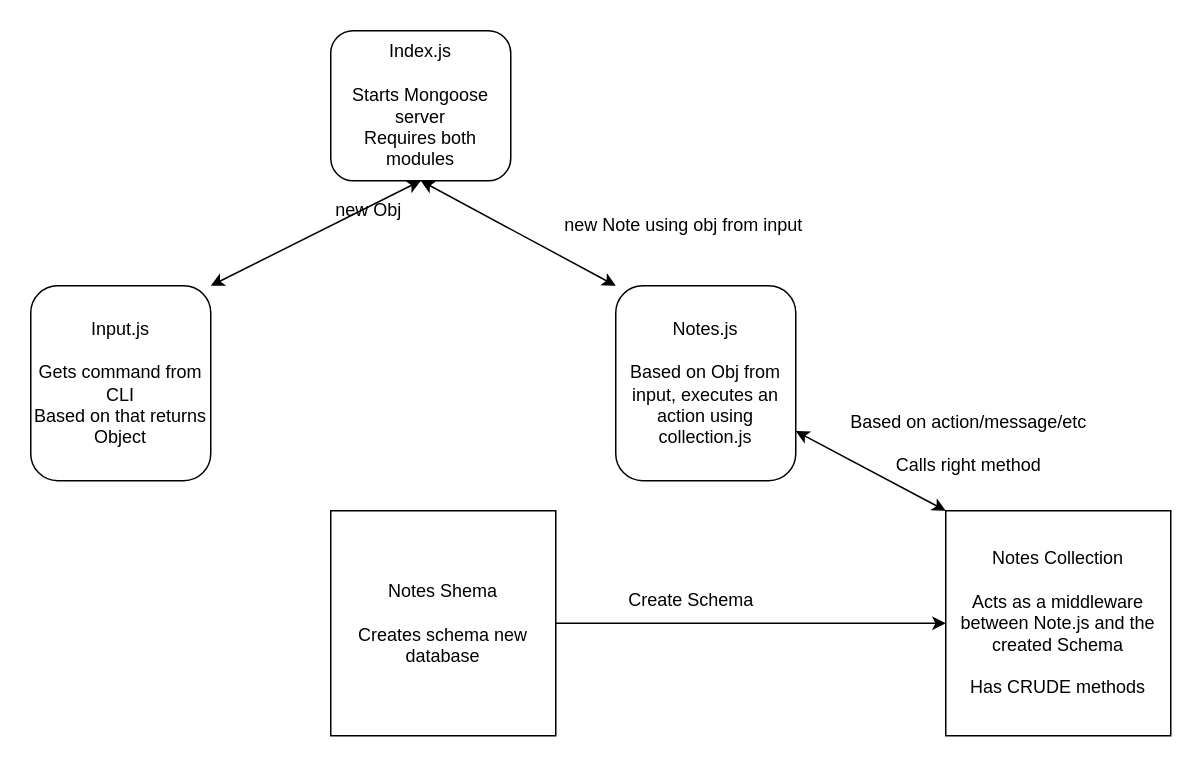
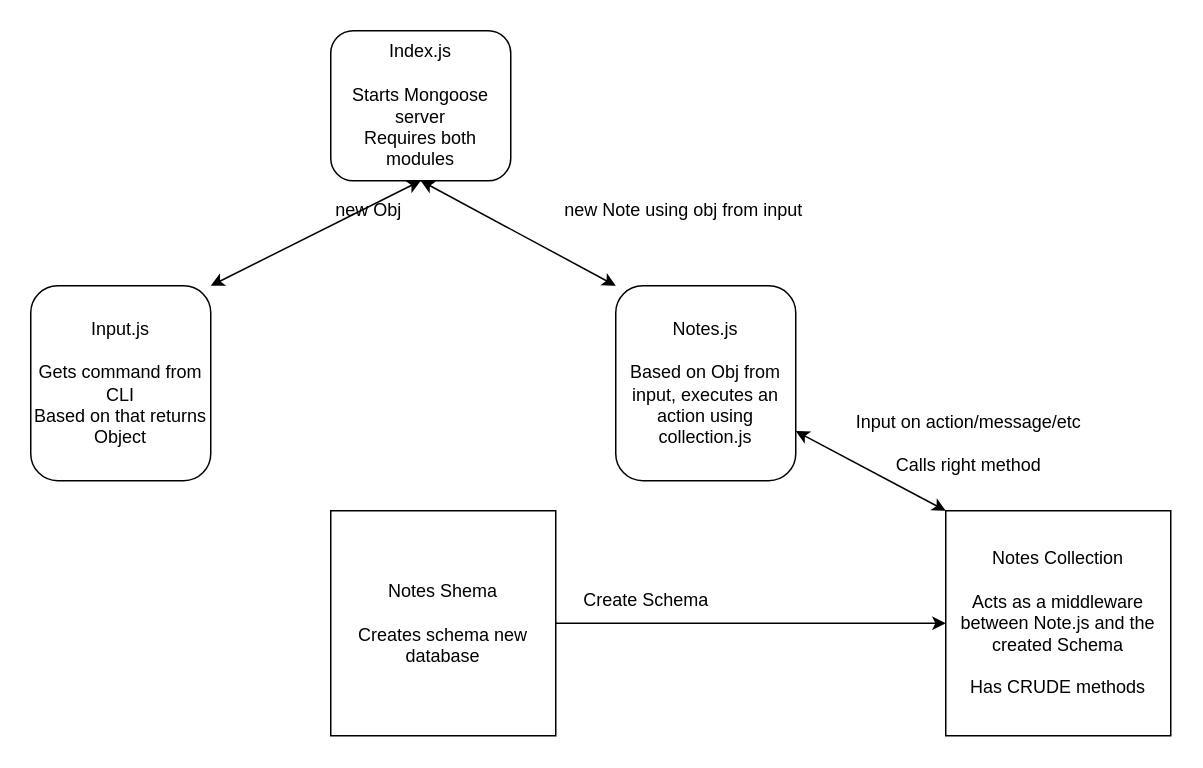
node "new Note using obj from input": moved (683, 226) -> (683, 211)
node "Based on action/message/etc Calls right method": label "Based on action/message/etc Calls right method" -> "Input on action/message/etc Calls right method"
node "Create Schema": moved (691, 601) -> (646, 601)
